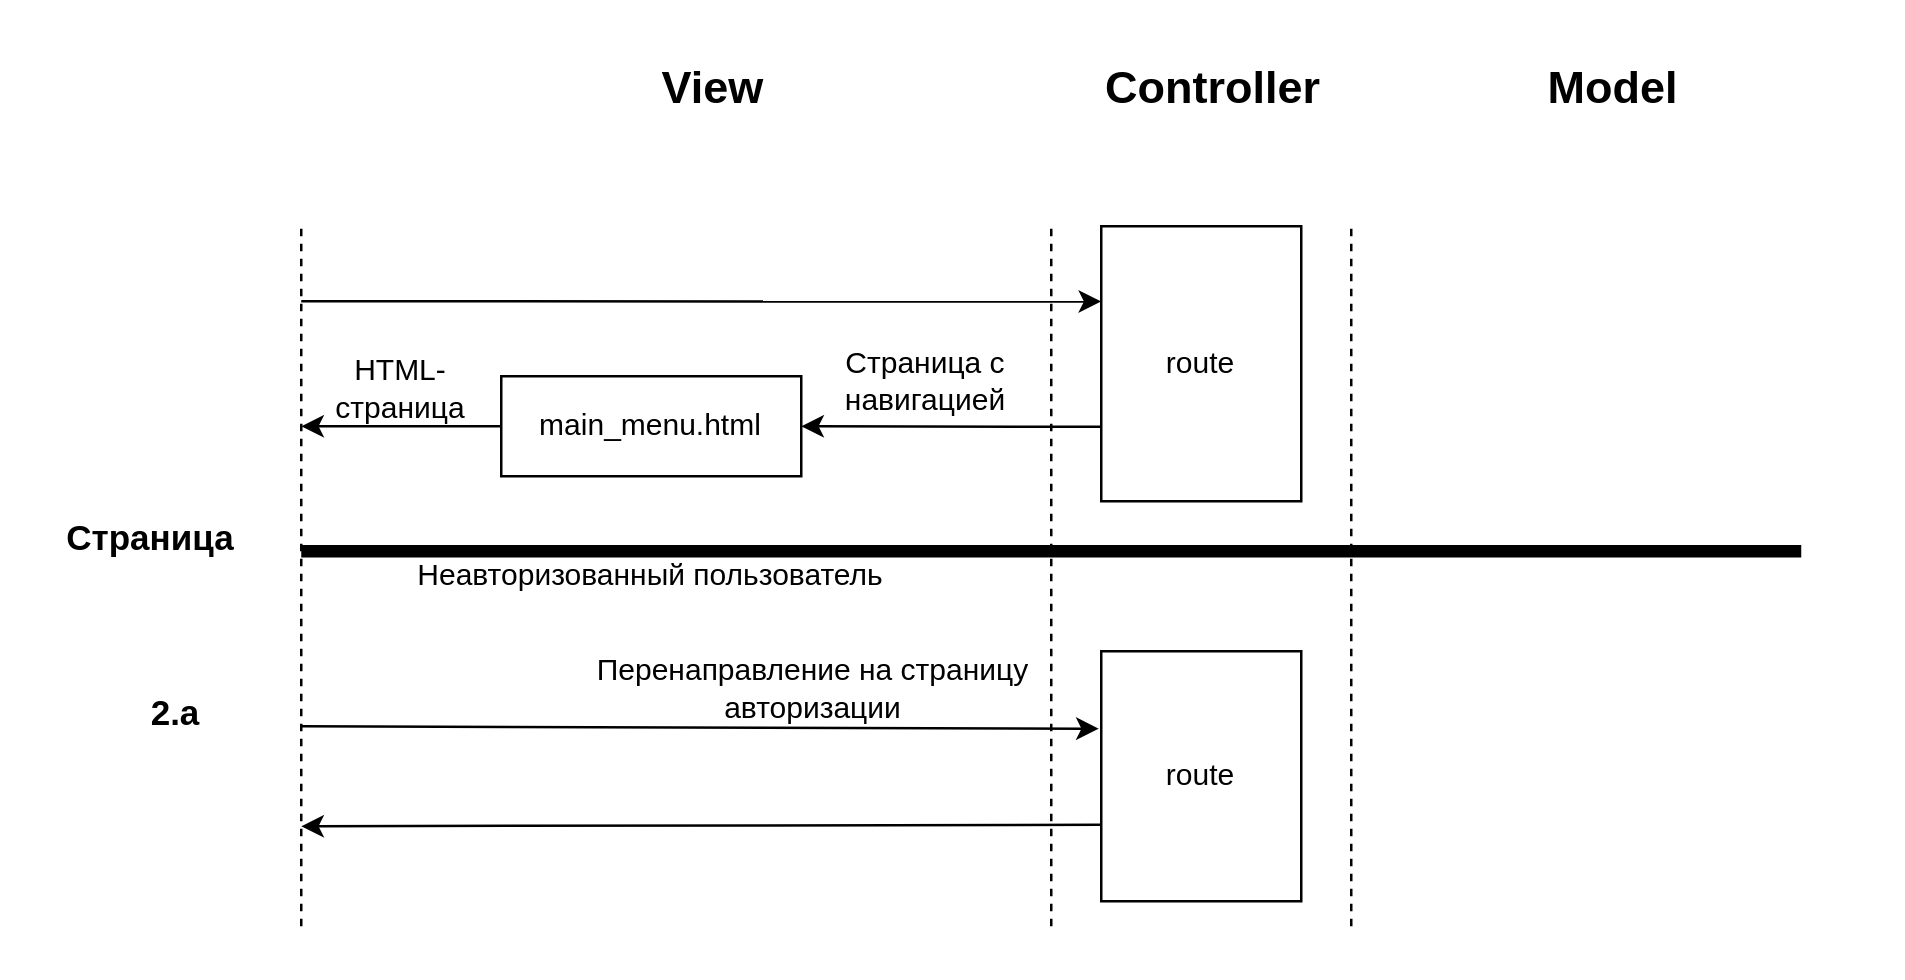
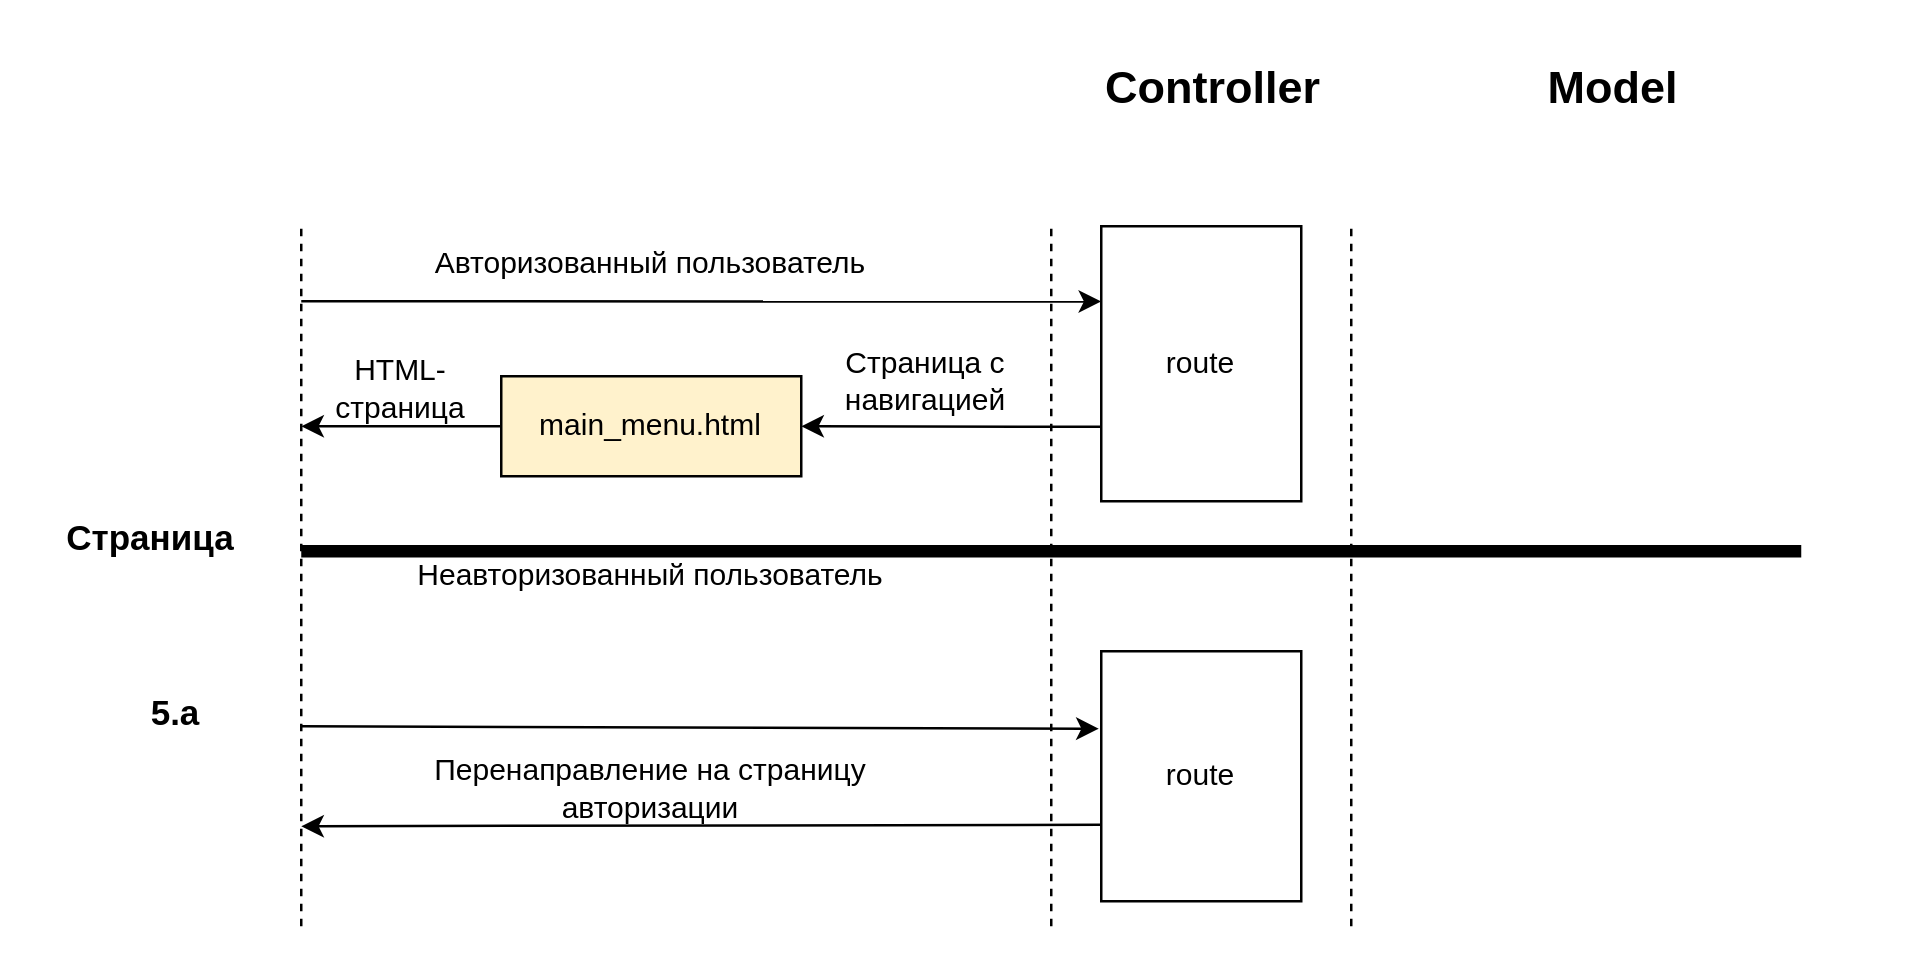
node "View": removed
node "Авторизованный пользователь": added
node "main_menu.html": fillcolor #ffffff -> #fff2cc
node "Перенаправление на страницу авторизации": moved (814, 689) -> (651, 789)
node "2.а": label "2.а" -> "5.а"
